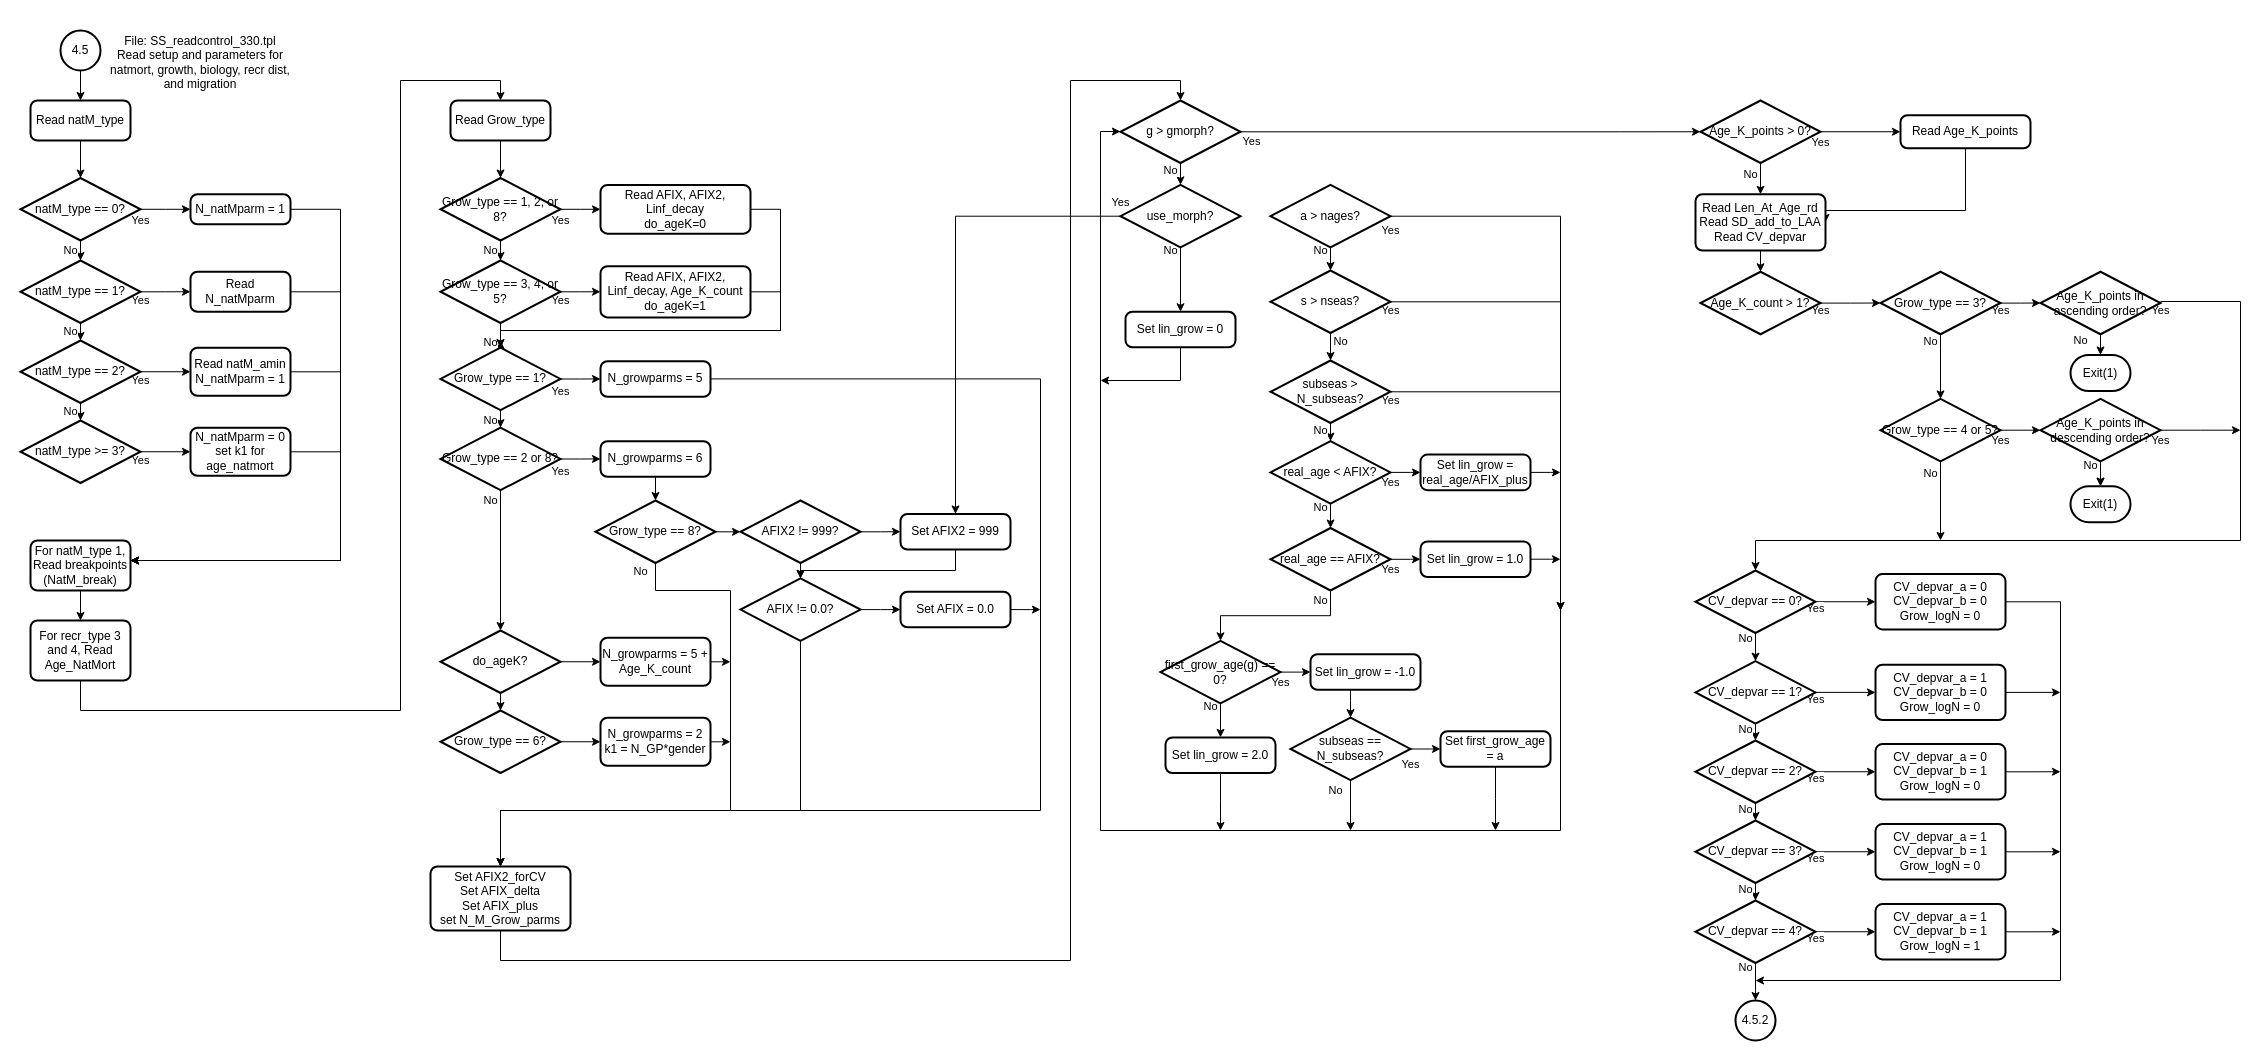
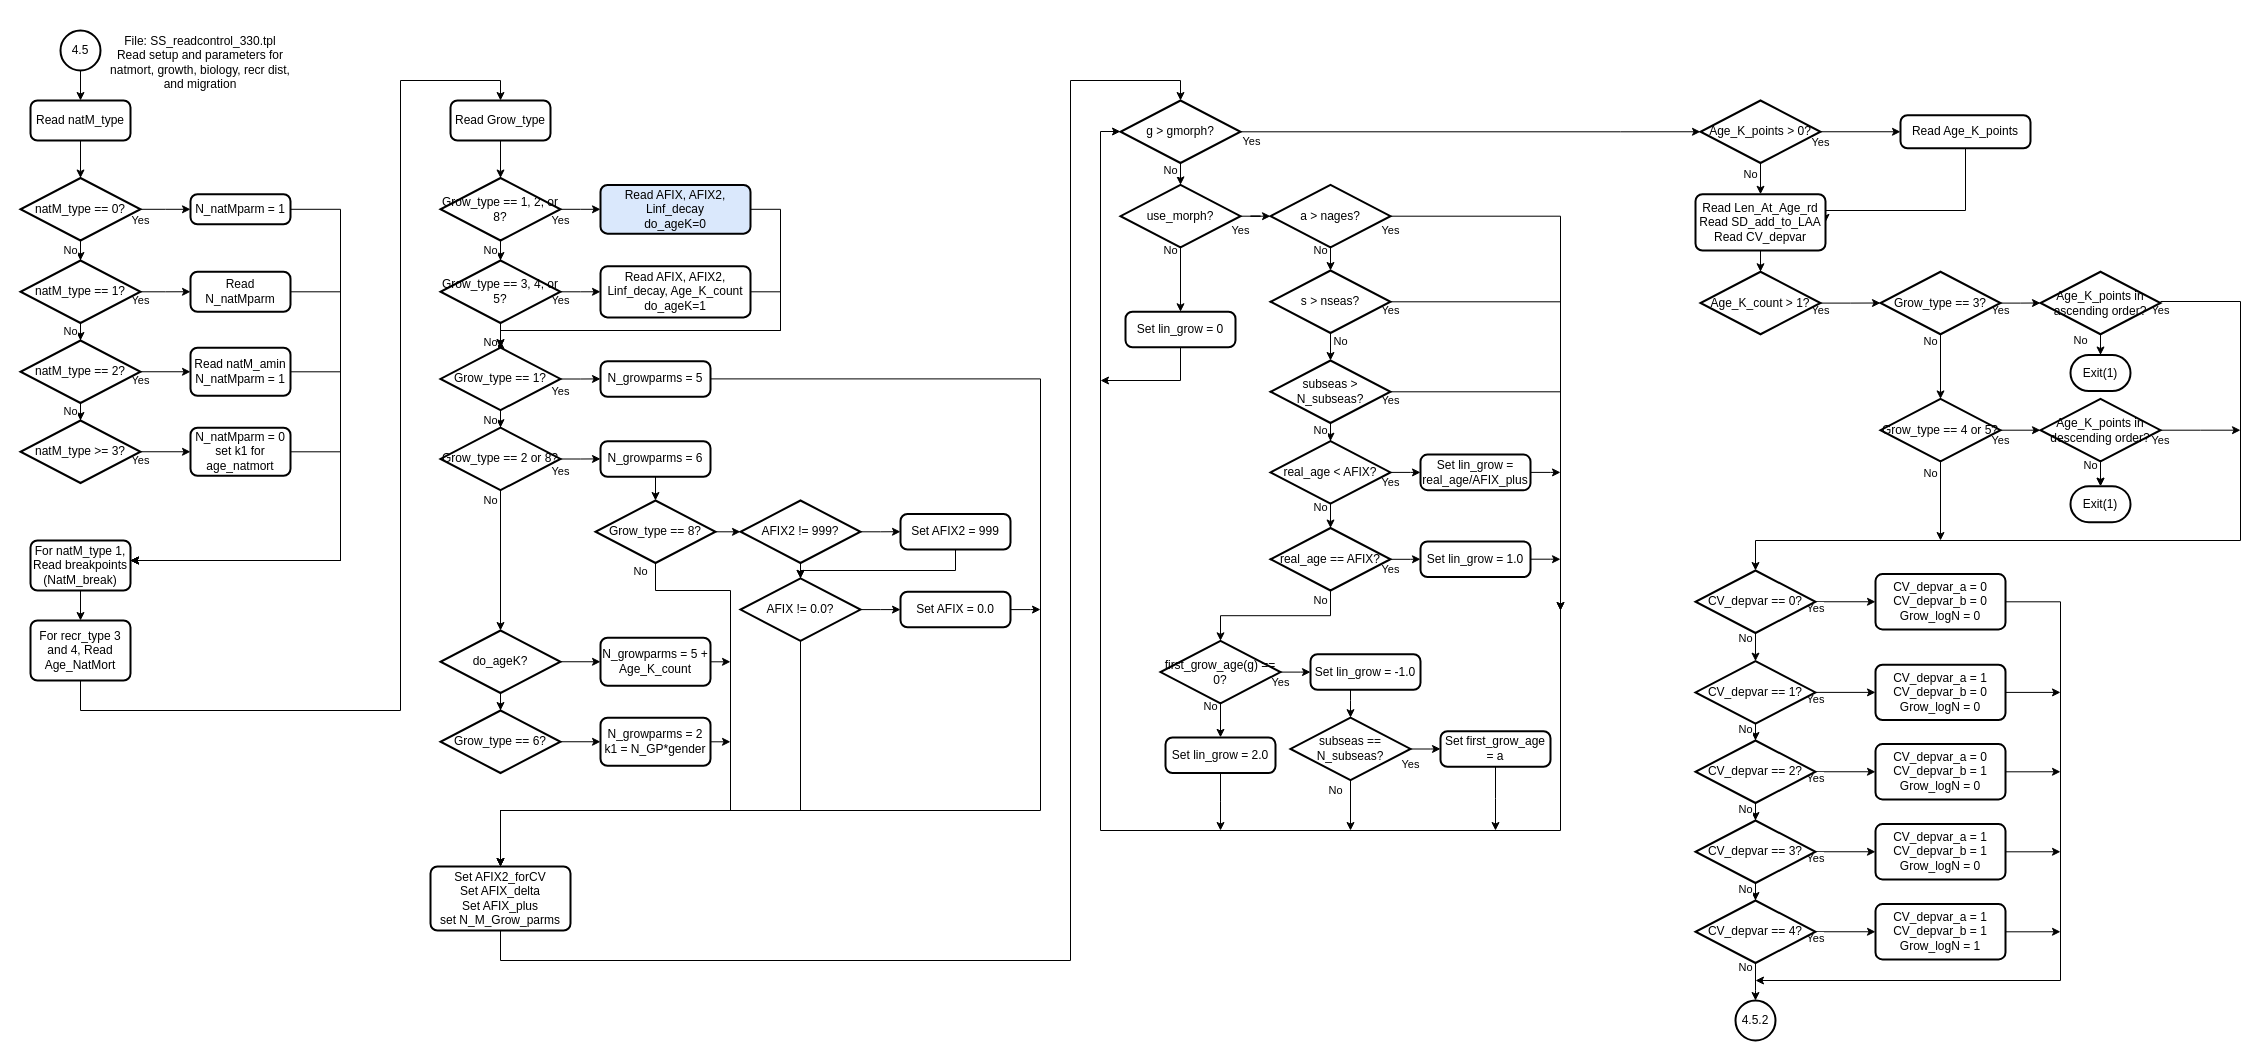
node "Read AFIX, AFIX2, Linf_decay do_ageK=0": fillcolor #ffffff -> #dae8fc
edge "use_morph?" -> "Set AFIX2 = 999": now "use_morph?" -> "a > nages?"
